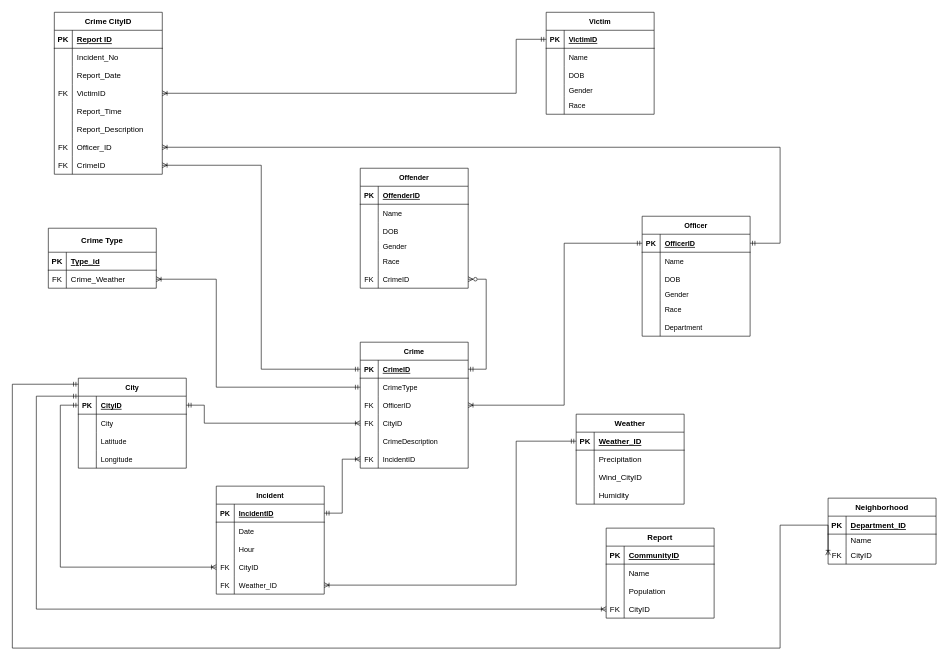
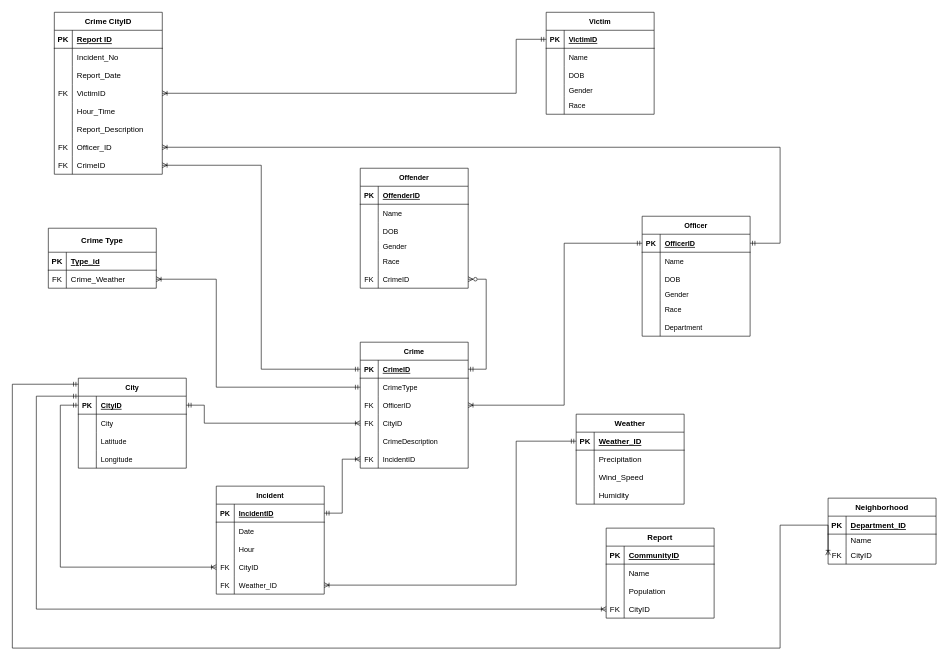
node "Report_Time": label "Report_Time" -> "Hour_Time"
node "Wind_CityID": label "Wind_CityID" -> "Wind_Speed"
